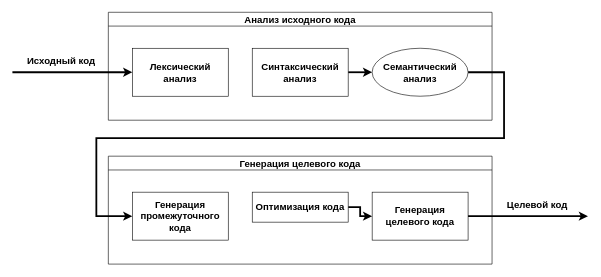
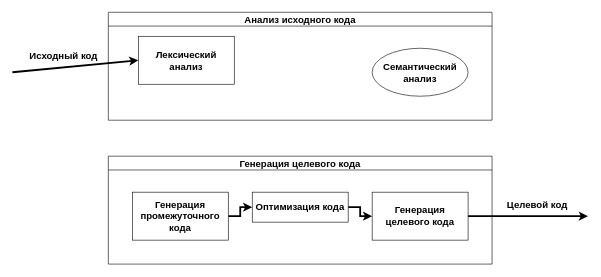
node "Лексический анализ": moved (180, 72) -> (186, 60)
node "Синтаксический анализ": removed
edge "Синтаксический анализ" -> "Семантический анализ": removed
edge "Семантический анализ" -> "Генерация промежуточного кода": removed
edge "Генерация промежуточного кода" -> "Оптимизация кода": added
